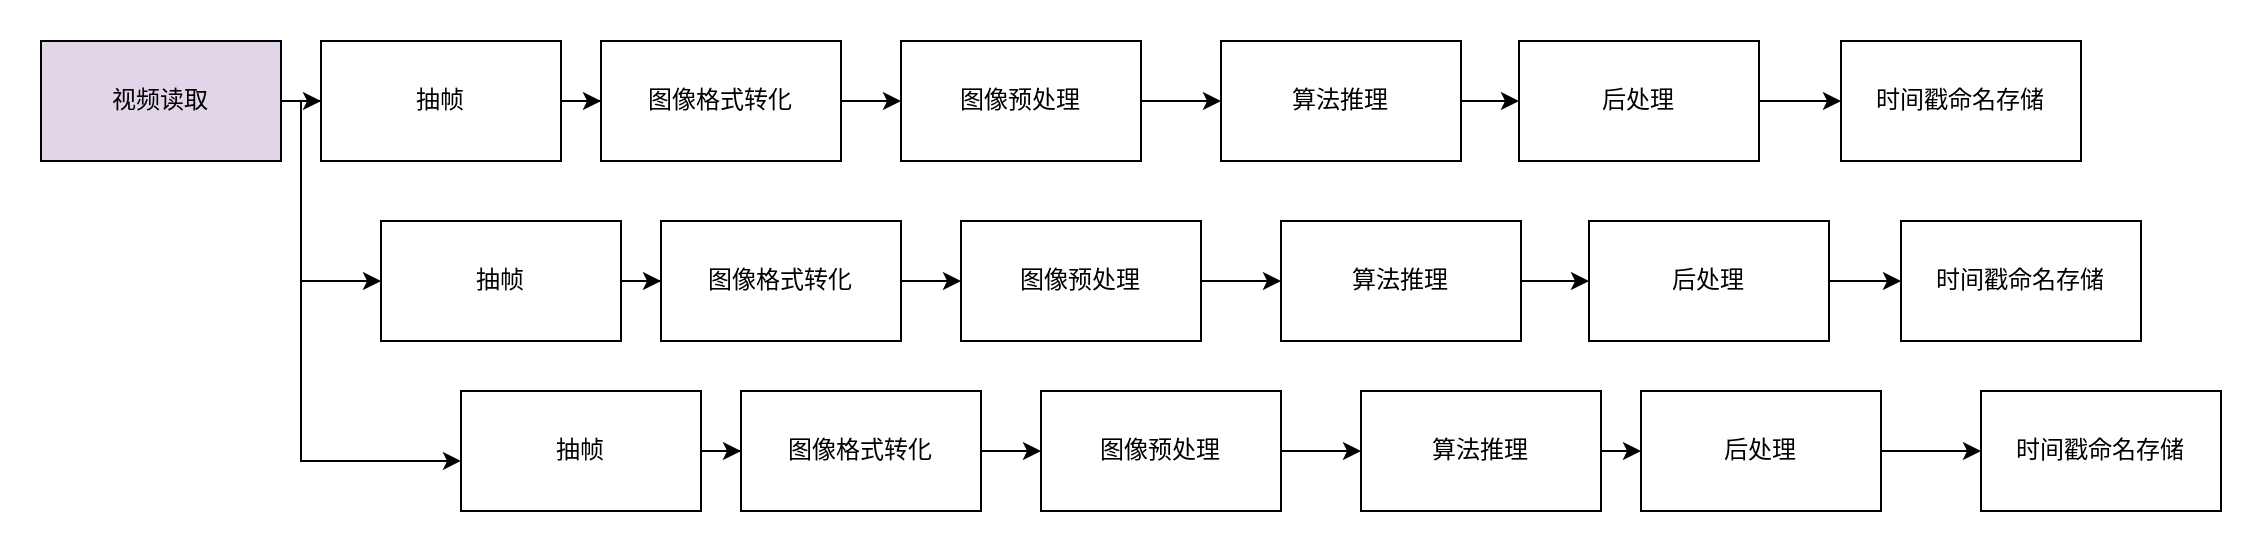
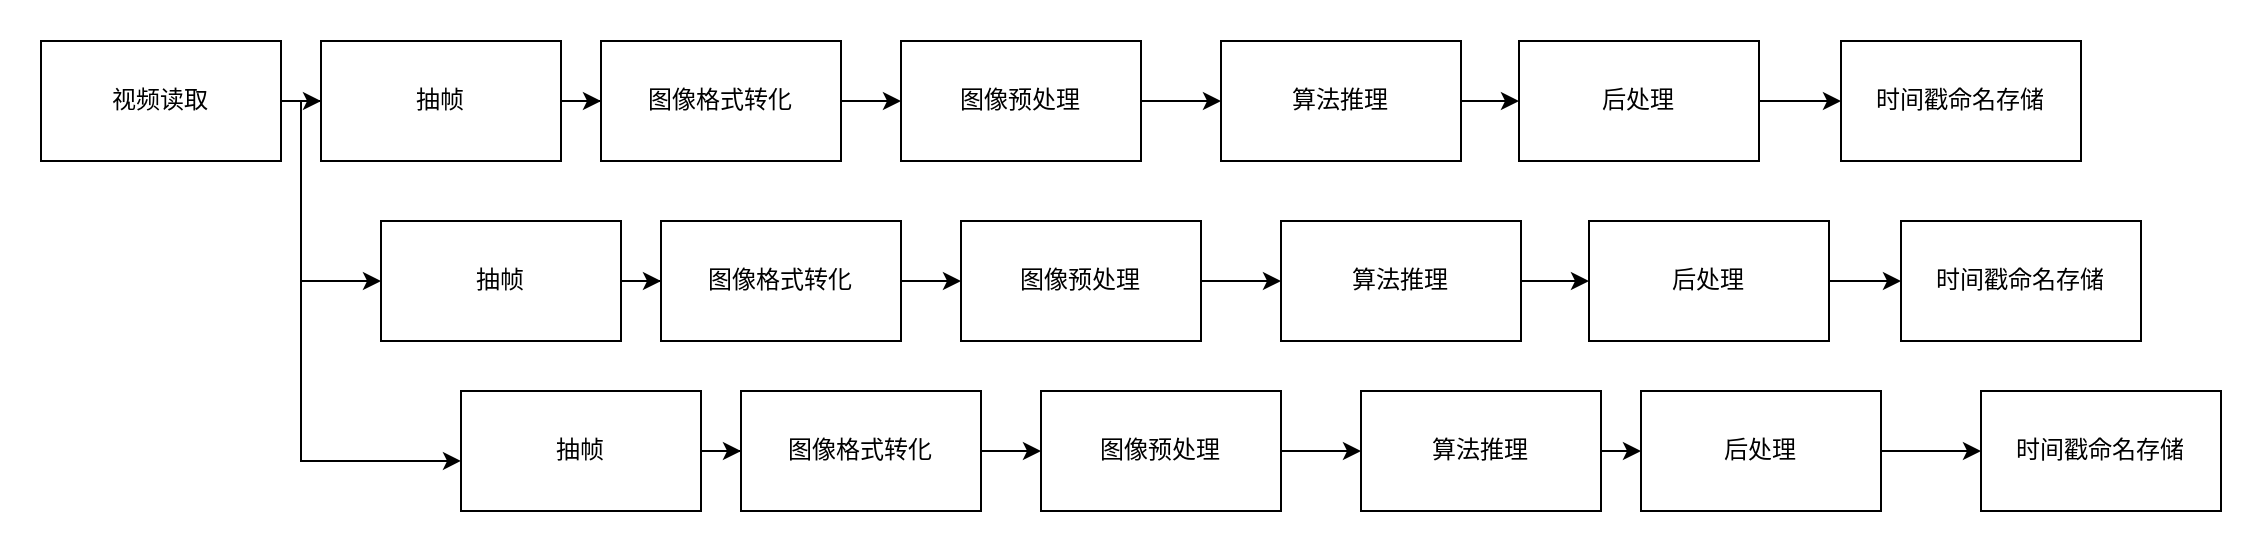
node "视频读取": fillcolor #e1d5e7 -> #ffffff
